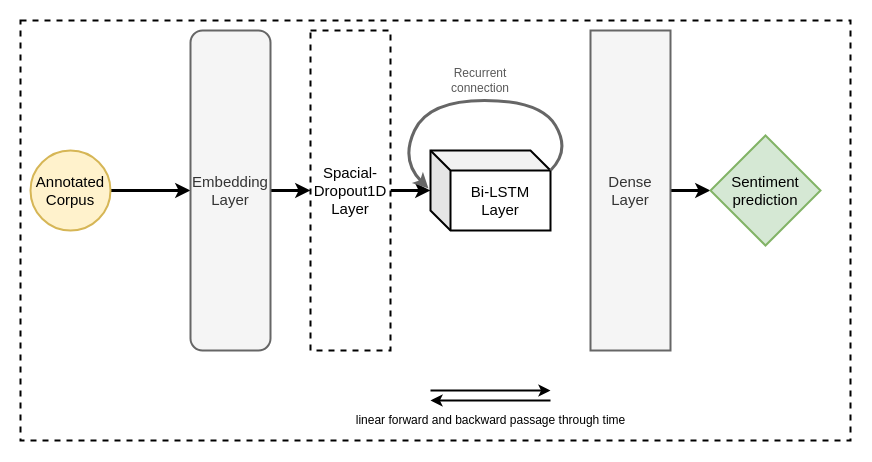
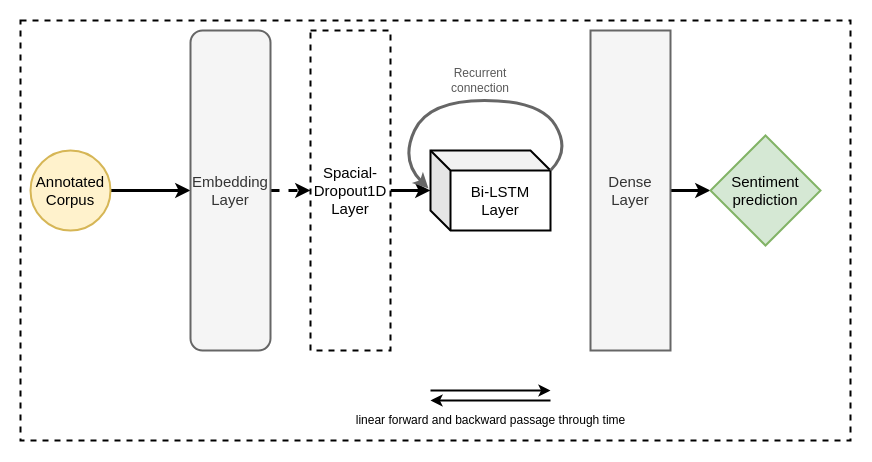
edge "Embedding Layer" -> "Spacial-Dropout1D Layer": style solid -> dashed
